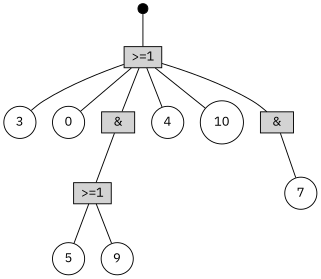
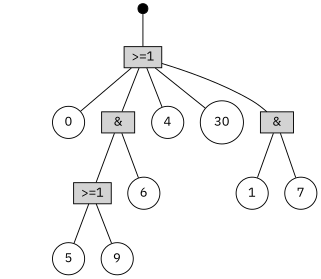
node "3": removed
node "10": label "10" -> "30"
node "6": added
node "1": added
